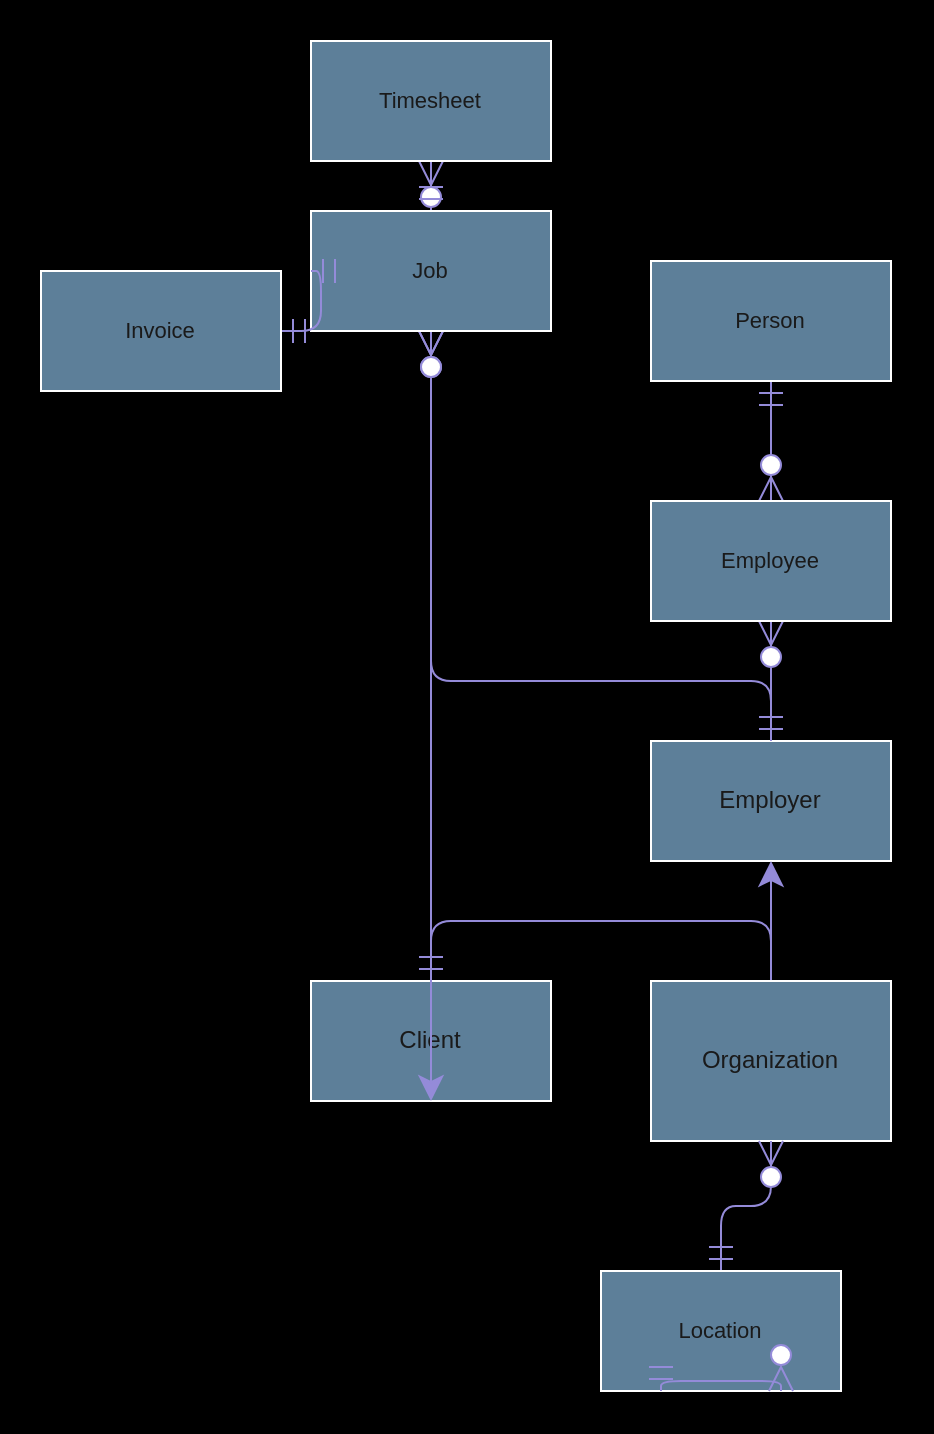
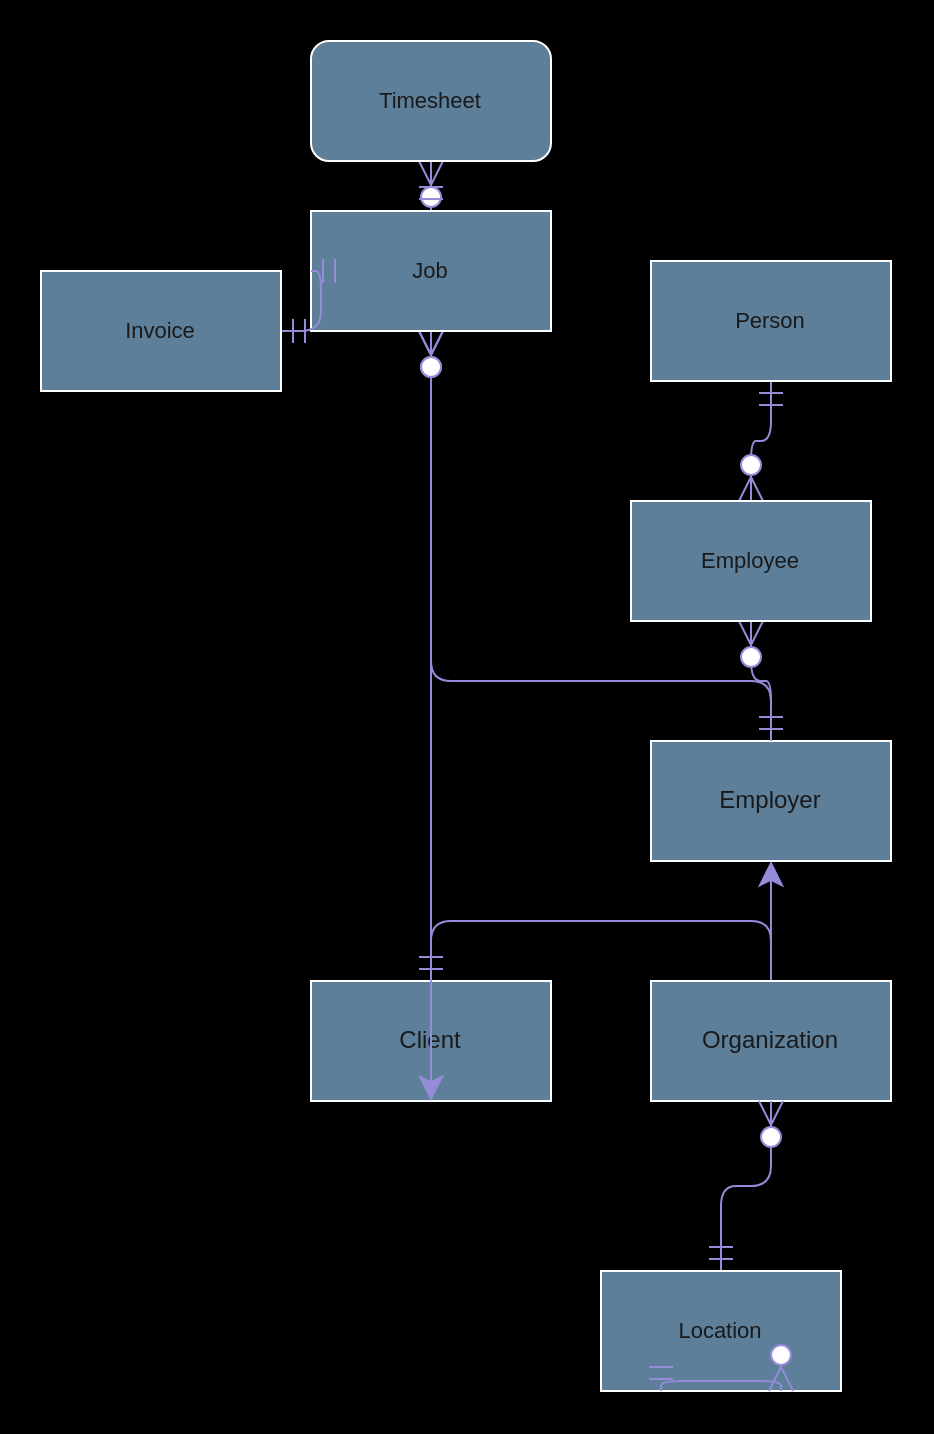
node "Timesheet": shape rectangle -> rounded rectangle
node "Employee": moved (771, 561) -> (751, 561)
node "Organization": size 240x160 -> 240x120
